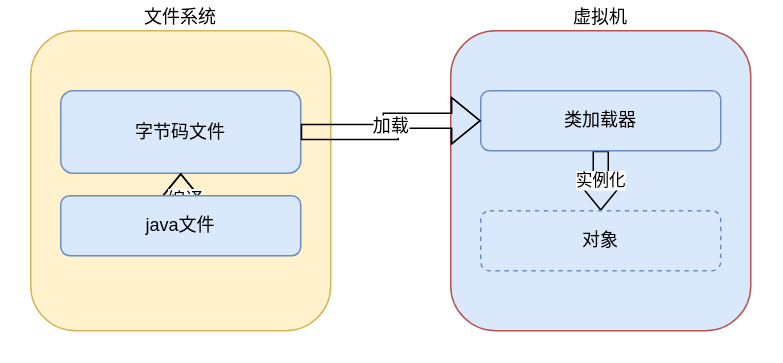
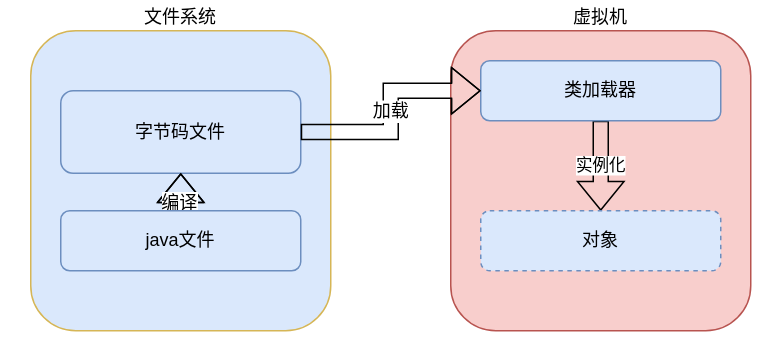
node "类加载器": moved (601, 121) -> (601, 91)
node "文件系统": fillcolor #fff2cc -> #dae8fc
node "虚拟机": fillcolor #dae8fc -> #f8cecc
node "java文件": moved (181, 226) -> (181, 241)
